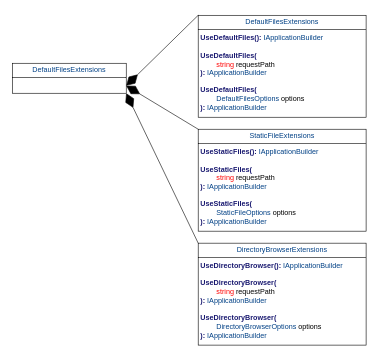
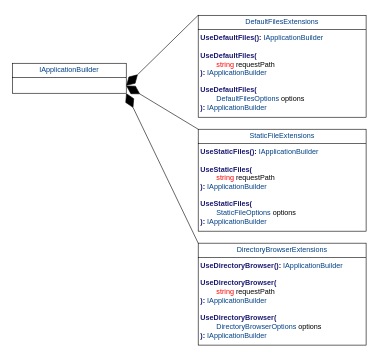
node "DefaultFilesExtensions": label "DefaultFilesExtensions" -> "IApplicationBuilder"
